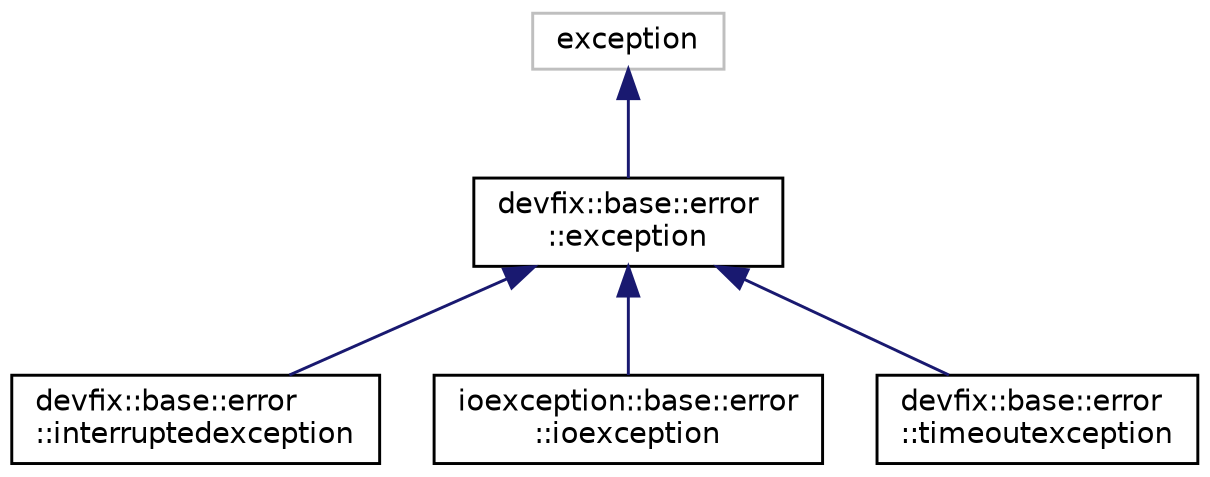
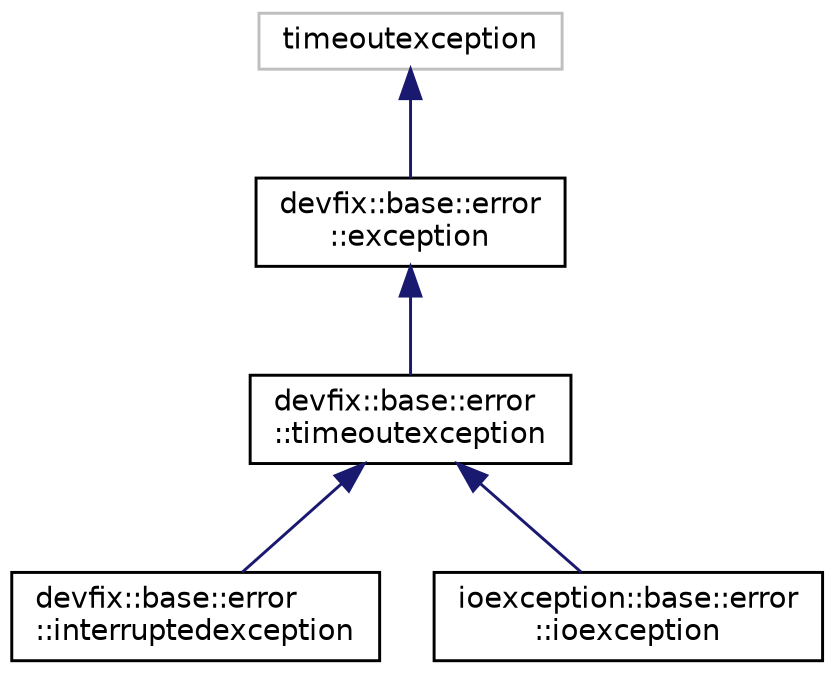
node "exception": label "exception" -> "timeoutexception"
edge "devfix::base::error ::interruptedexception" -> "devfix::base::error ::exception": now "devfix::base::error ::interruptedexception" -> "devfix::base::error ::timeoutexception"
edge "ioexception::base::error ::ioexception" -> "devfix::base::error ::exception": now "ioexception::base::error ::ioexception" -> "devfix::base::error ::timeoutexception"
